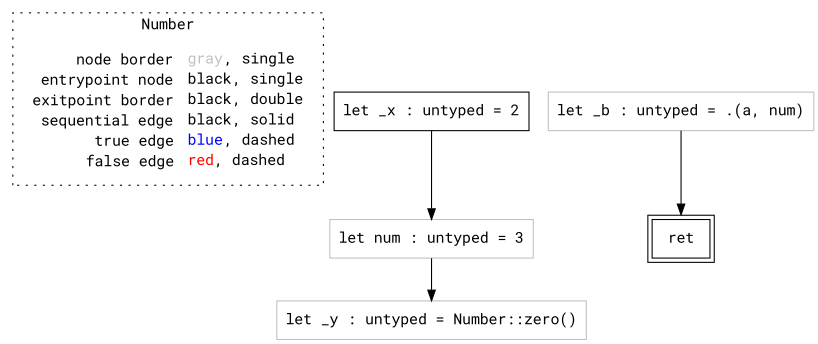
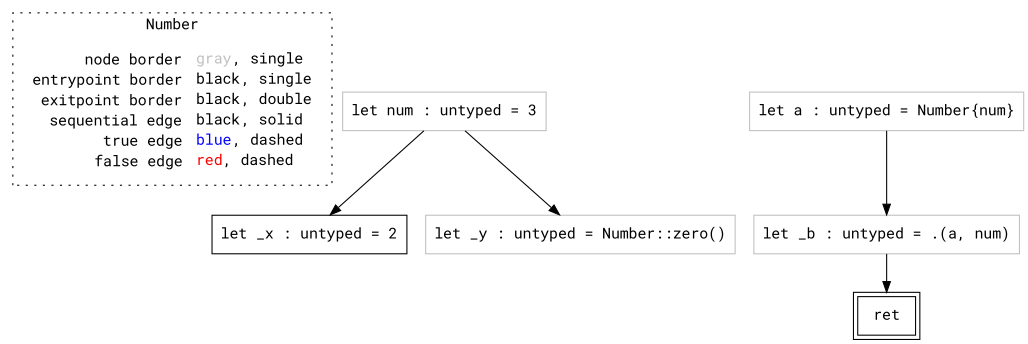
node "node border": text "entrypoint node" -> "entrypoint border"
node "let a : untyped = Number{num}": added
edge "let _x : untyped = 2" -> "let num : untyped = 3": reversed
